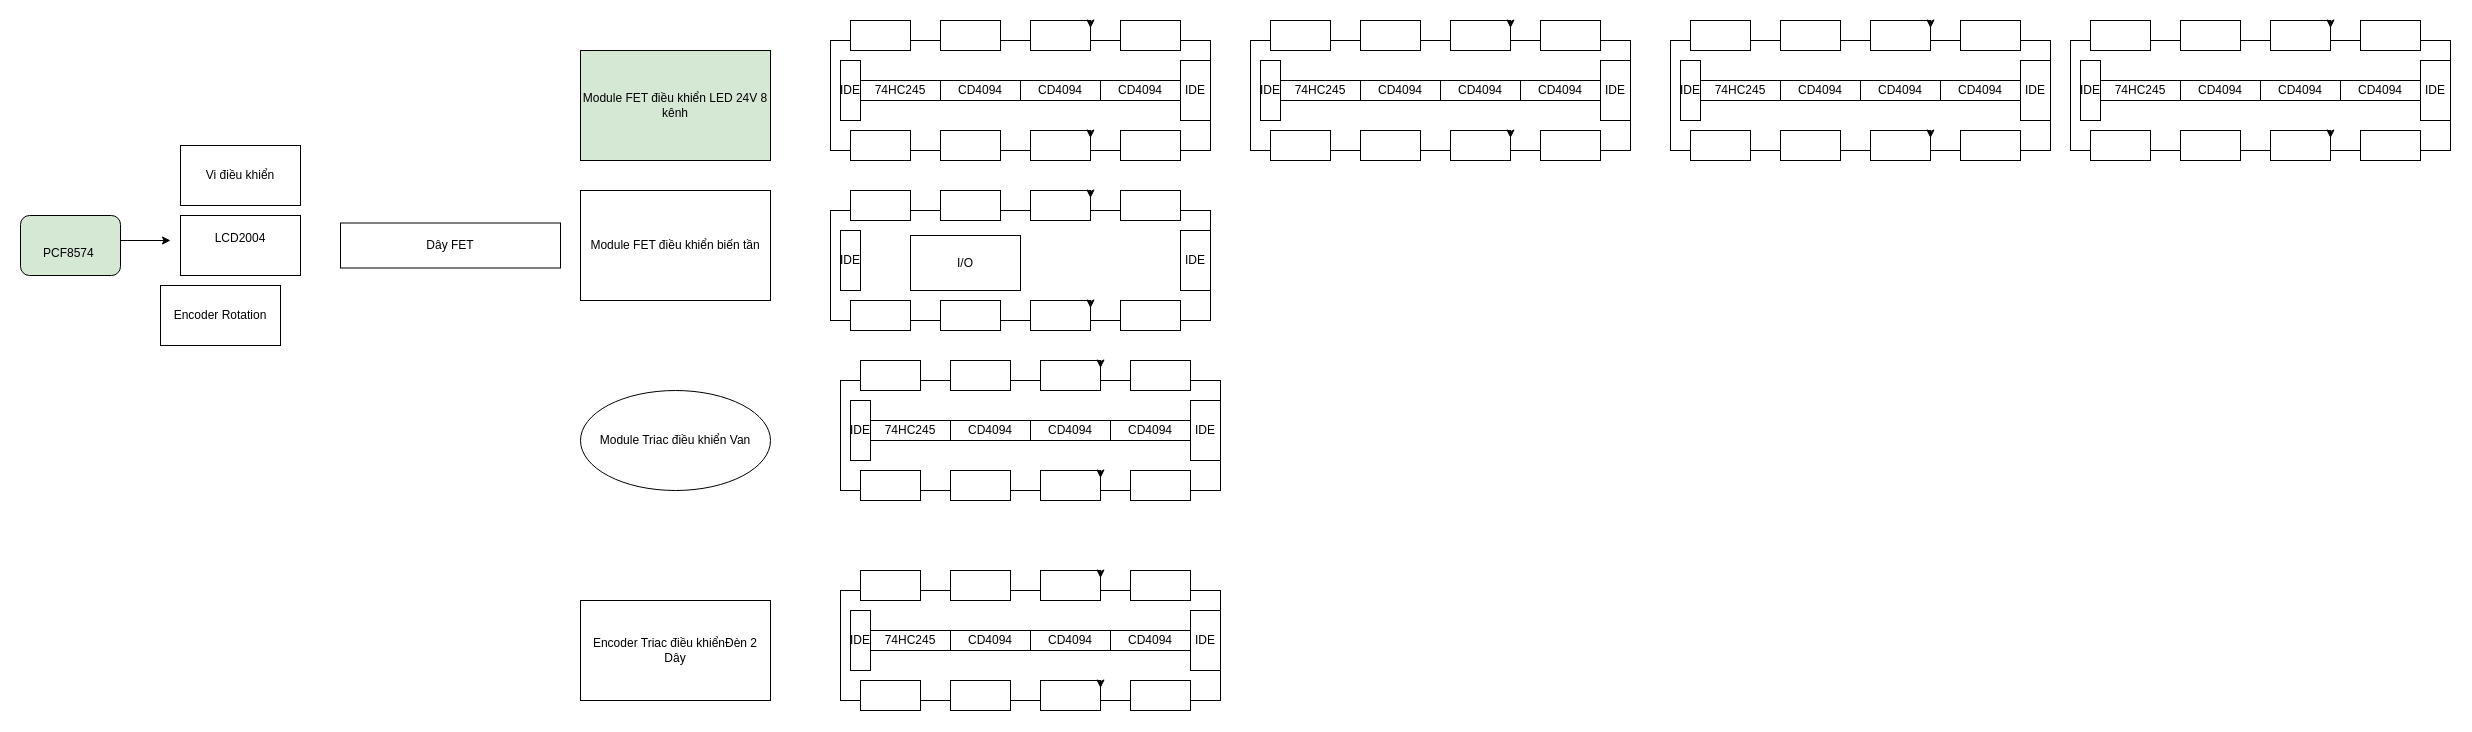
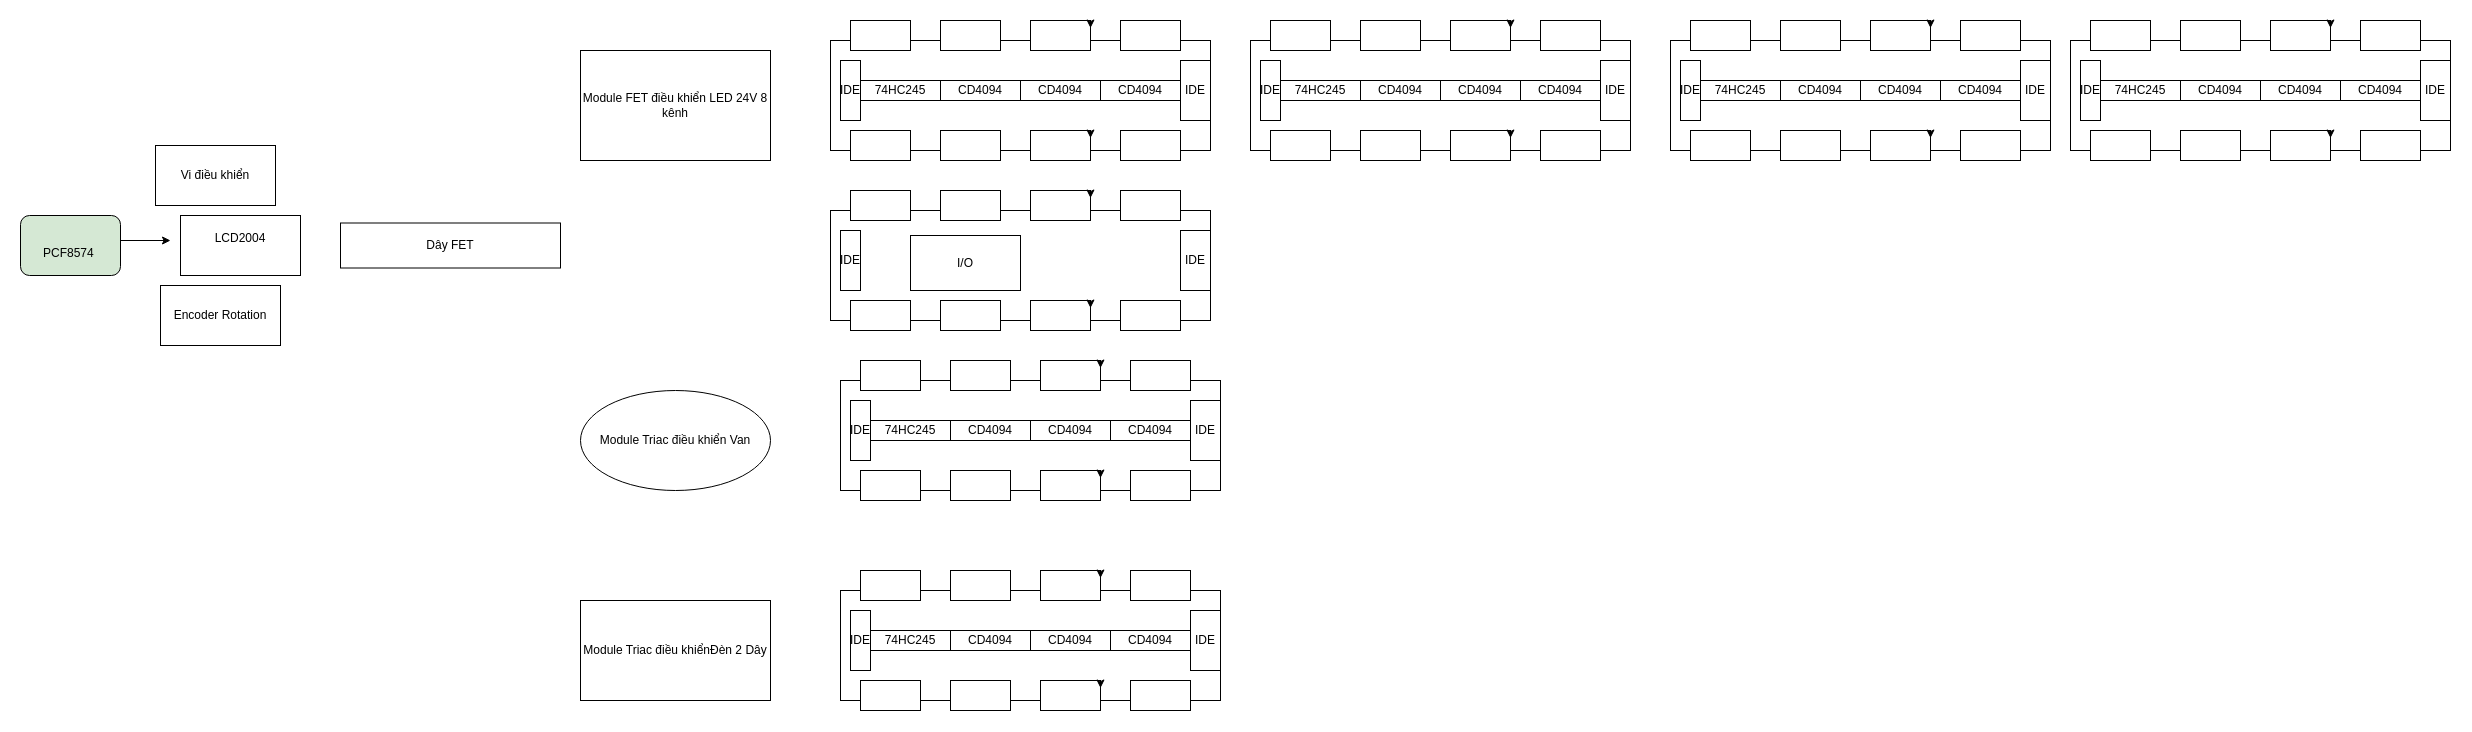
node "Module FET điều khiển LED 24V 8 kênh": fillcolor #d5e8d4 -> #ffffff
node "Vi điều khiển": moved (241, 176) -> (216, 176)
node "Module FET điều khiển biến tần": removed
node "Encoder Triac điều khiểnĐèn 2 Dây": label "Encoder Triac điều khiểnĐèn 2 Dây" -> "Module Triac điều khiểnĐèn 2 Dây"
